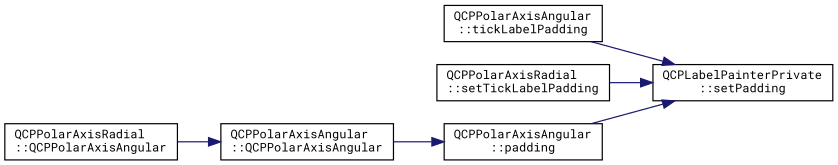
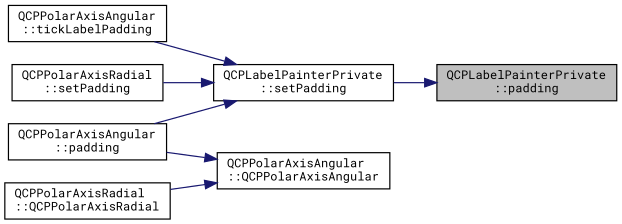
node "QCPPolarAxisRadial ::setTickLabelPadding": label "QCPPolarAxisRadial ::setTickLabelPadding" -> "QCPPolarAxisRadial ::setPadding"
node "QCPLabelPainterPrivate ::padding": added
node "QCPPolarAxisRadial ::QCPPolarAxisAngular": label "QCPPolarAxisRadial ::QCPPolarAxisAngular" -> "QCPPolarAxisRadial ::QCPPolarAxisRadial"
edge "QCPPolarAxisAngular ::QCPPolarAxisAngular" -> "QCPPolarAxisAngular ::padding": reversed
